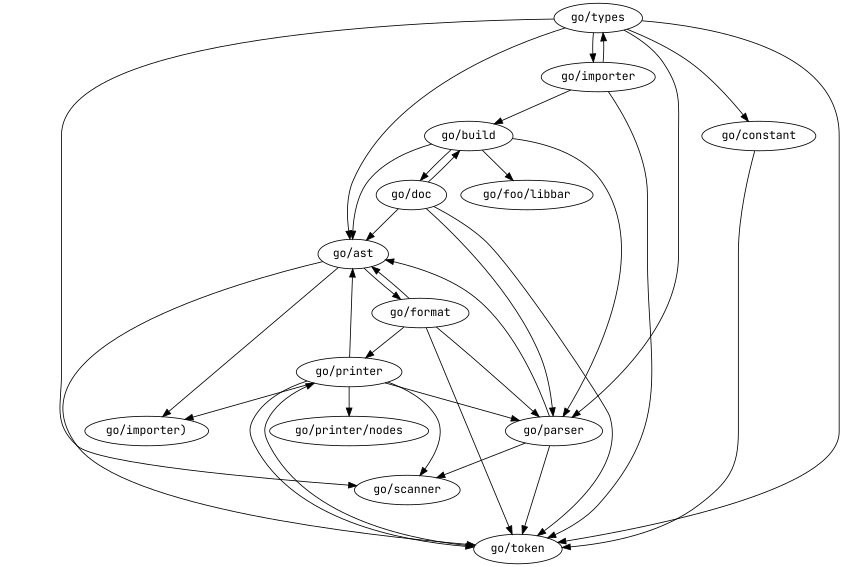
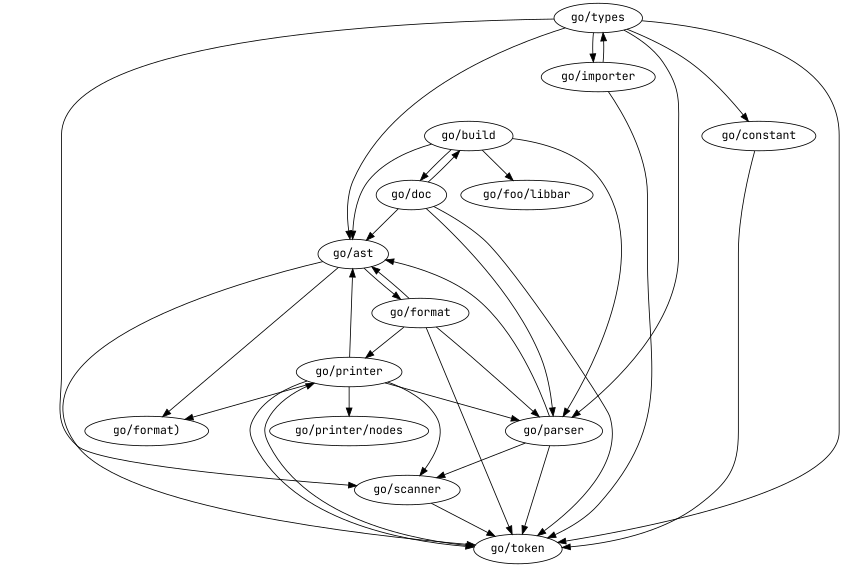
edge "go/importer" -> "go/build": removed
node "go/importer)": label "go/importer)" -> "go/format)"
edge "go/scanner" -> "go/token": added
